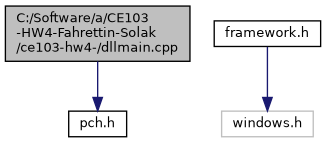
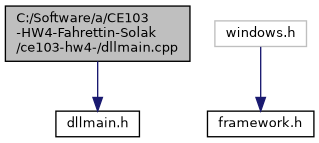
edge "framework.h" -> "windows.h": reversed
node "pch.h": label "pch.h" -> "dllmain.h"
